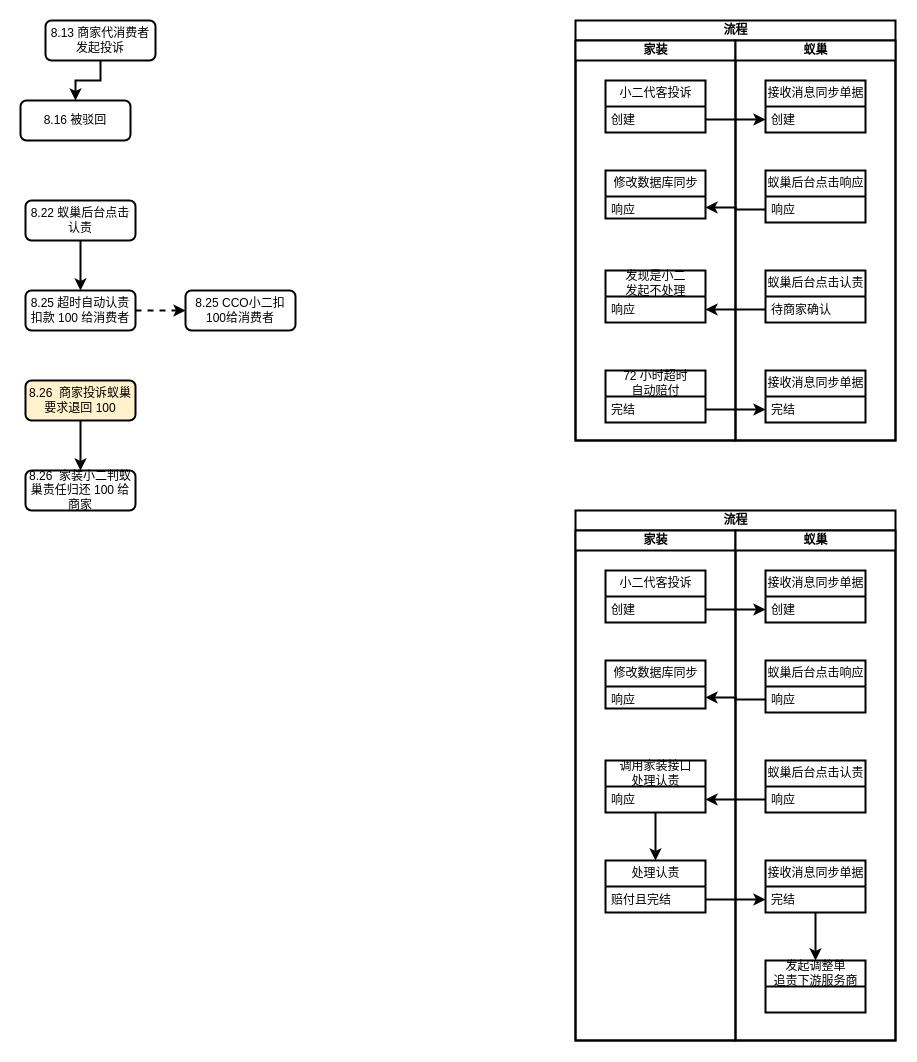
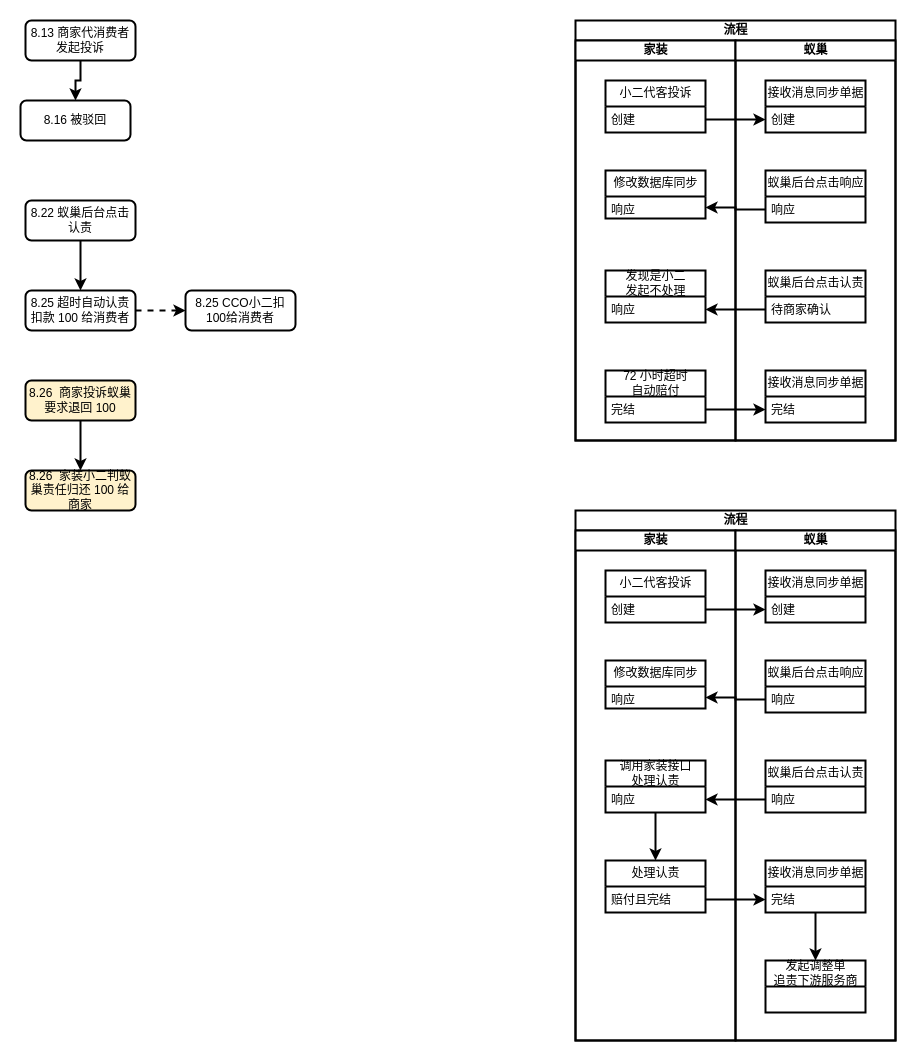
node "8.13 商家代消费者发起投诉": moved (101, 41) -> (81, 41)
node "8.26 家装小二判蚁巢责任归还 100 给商家": fillcolor #ffffff -> #fff2cc
